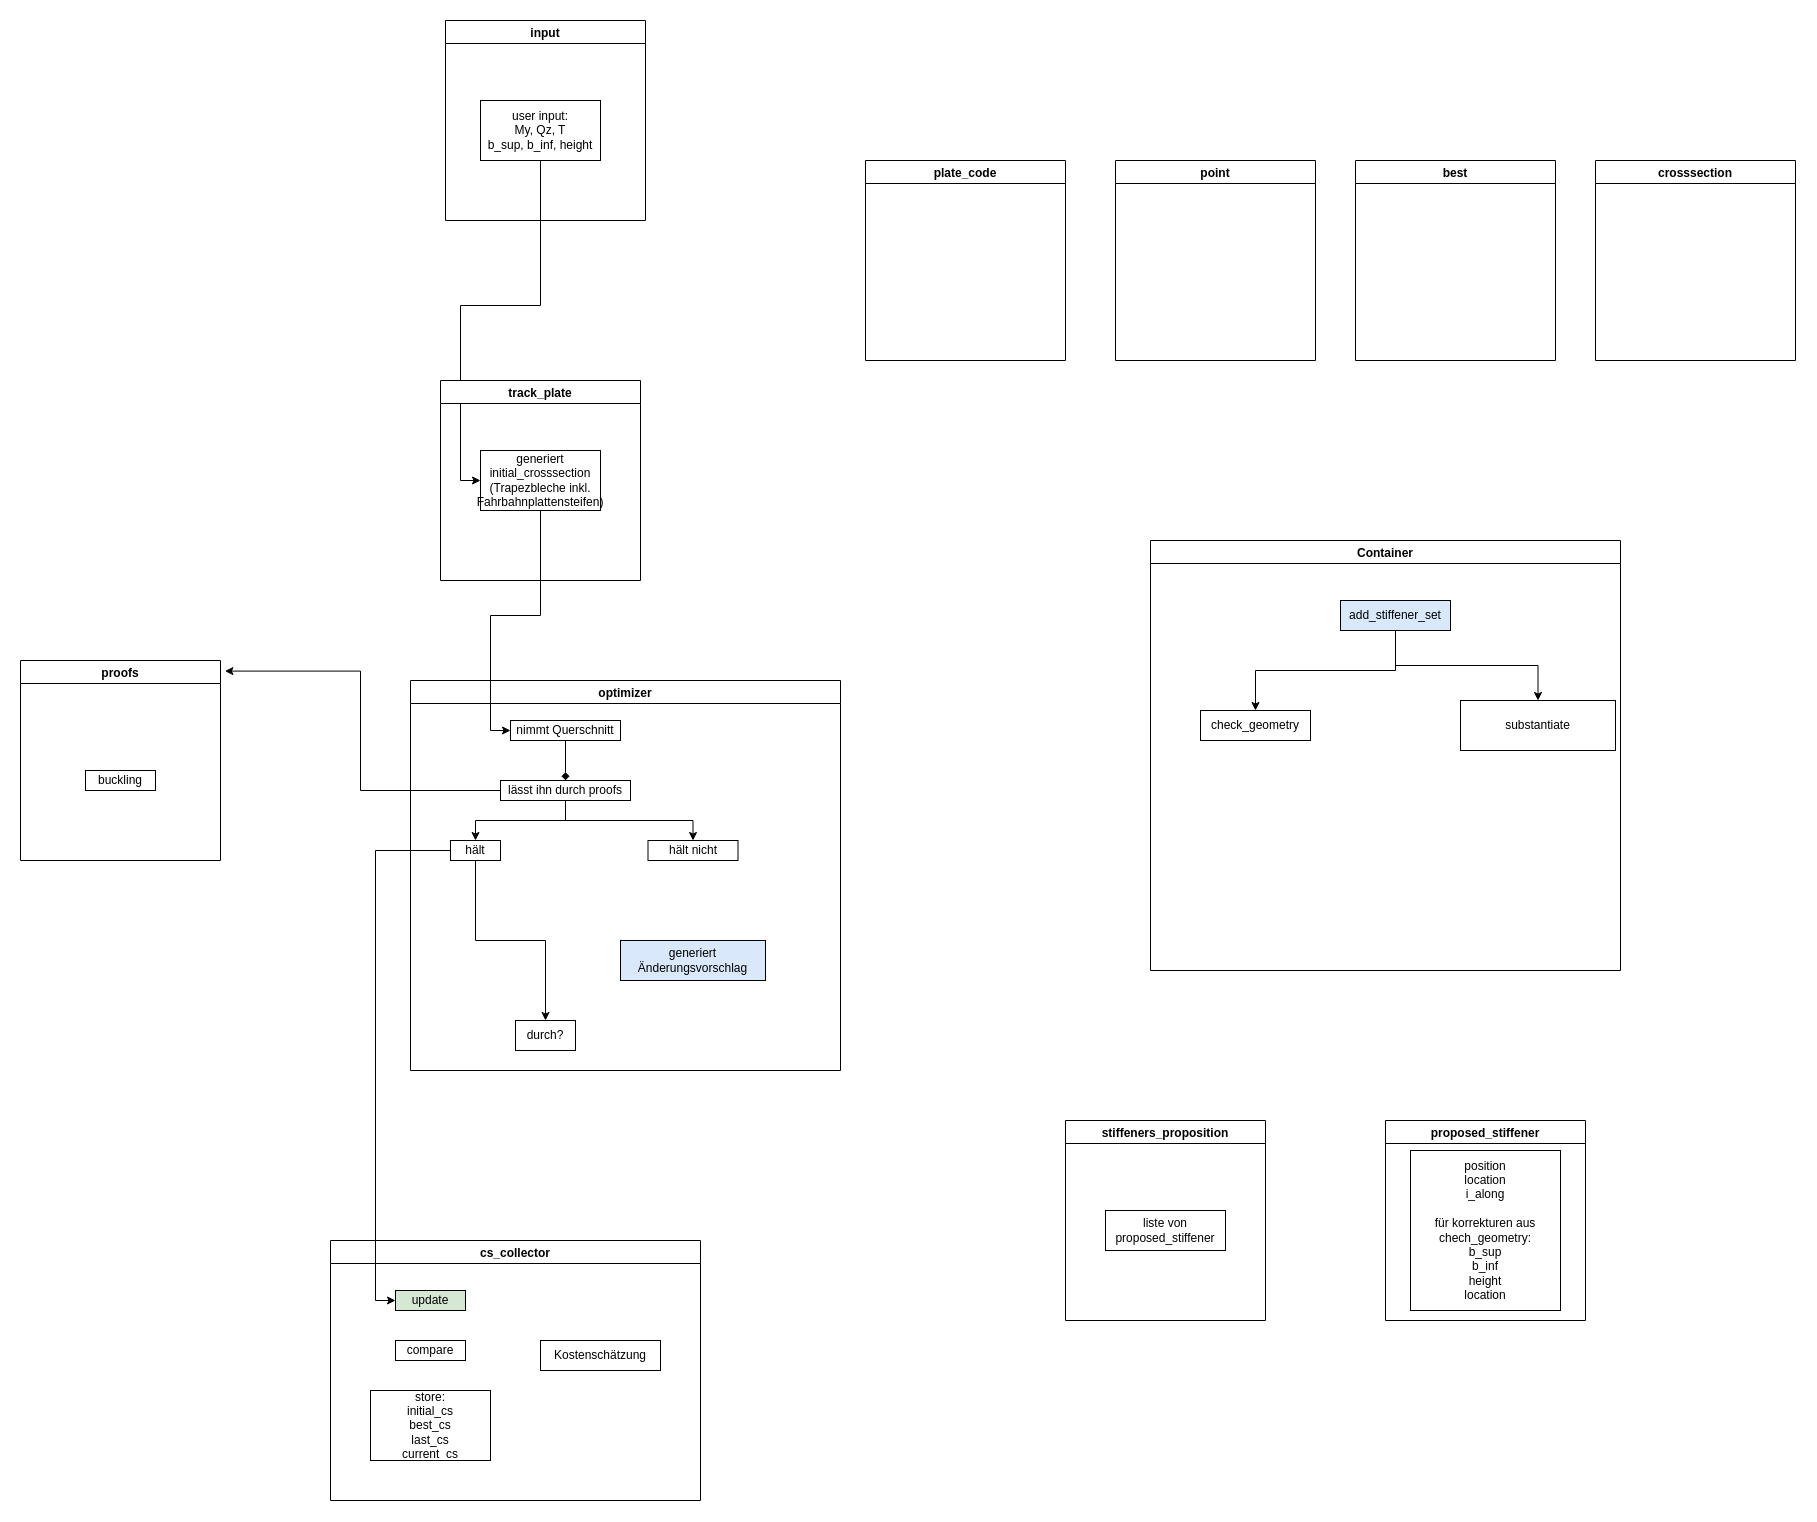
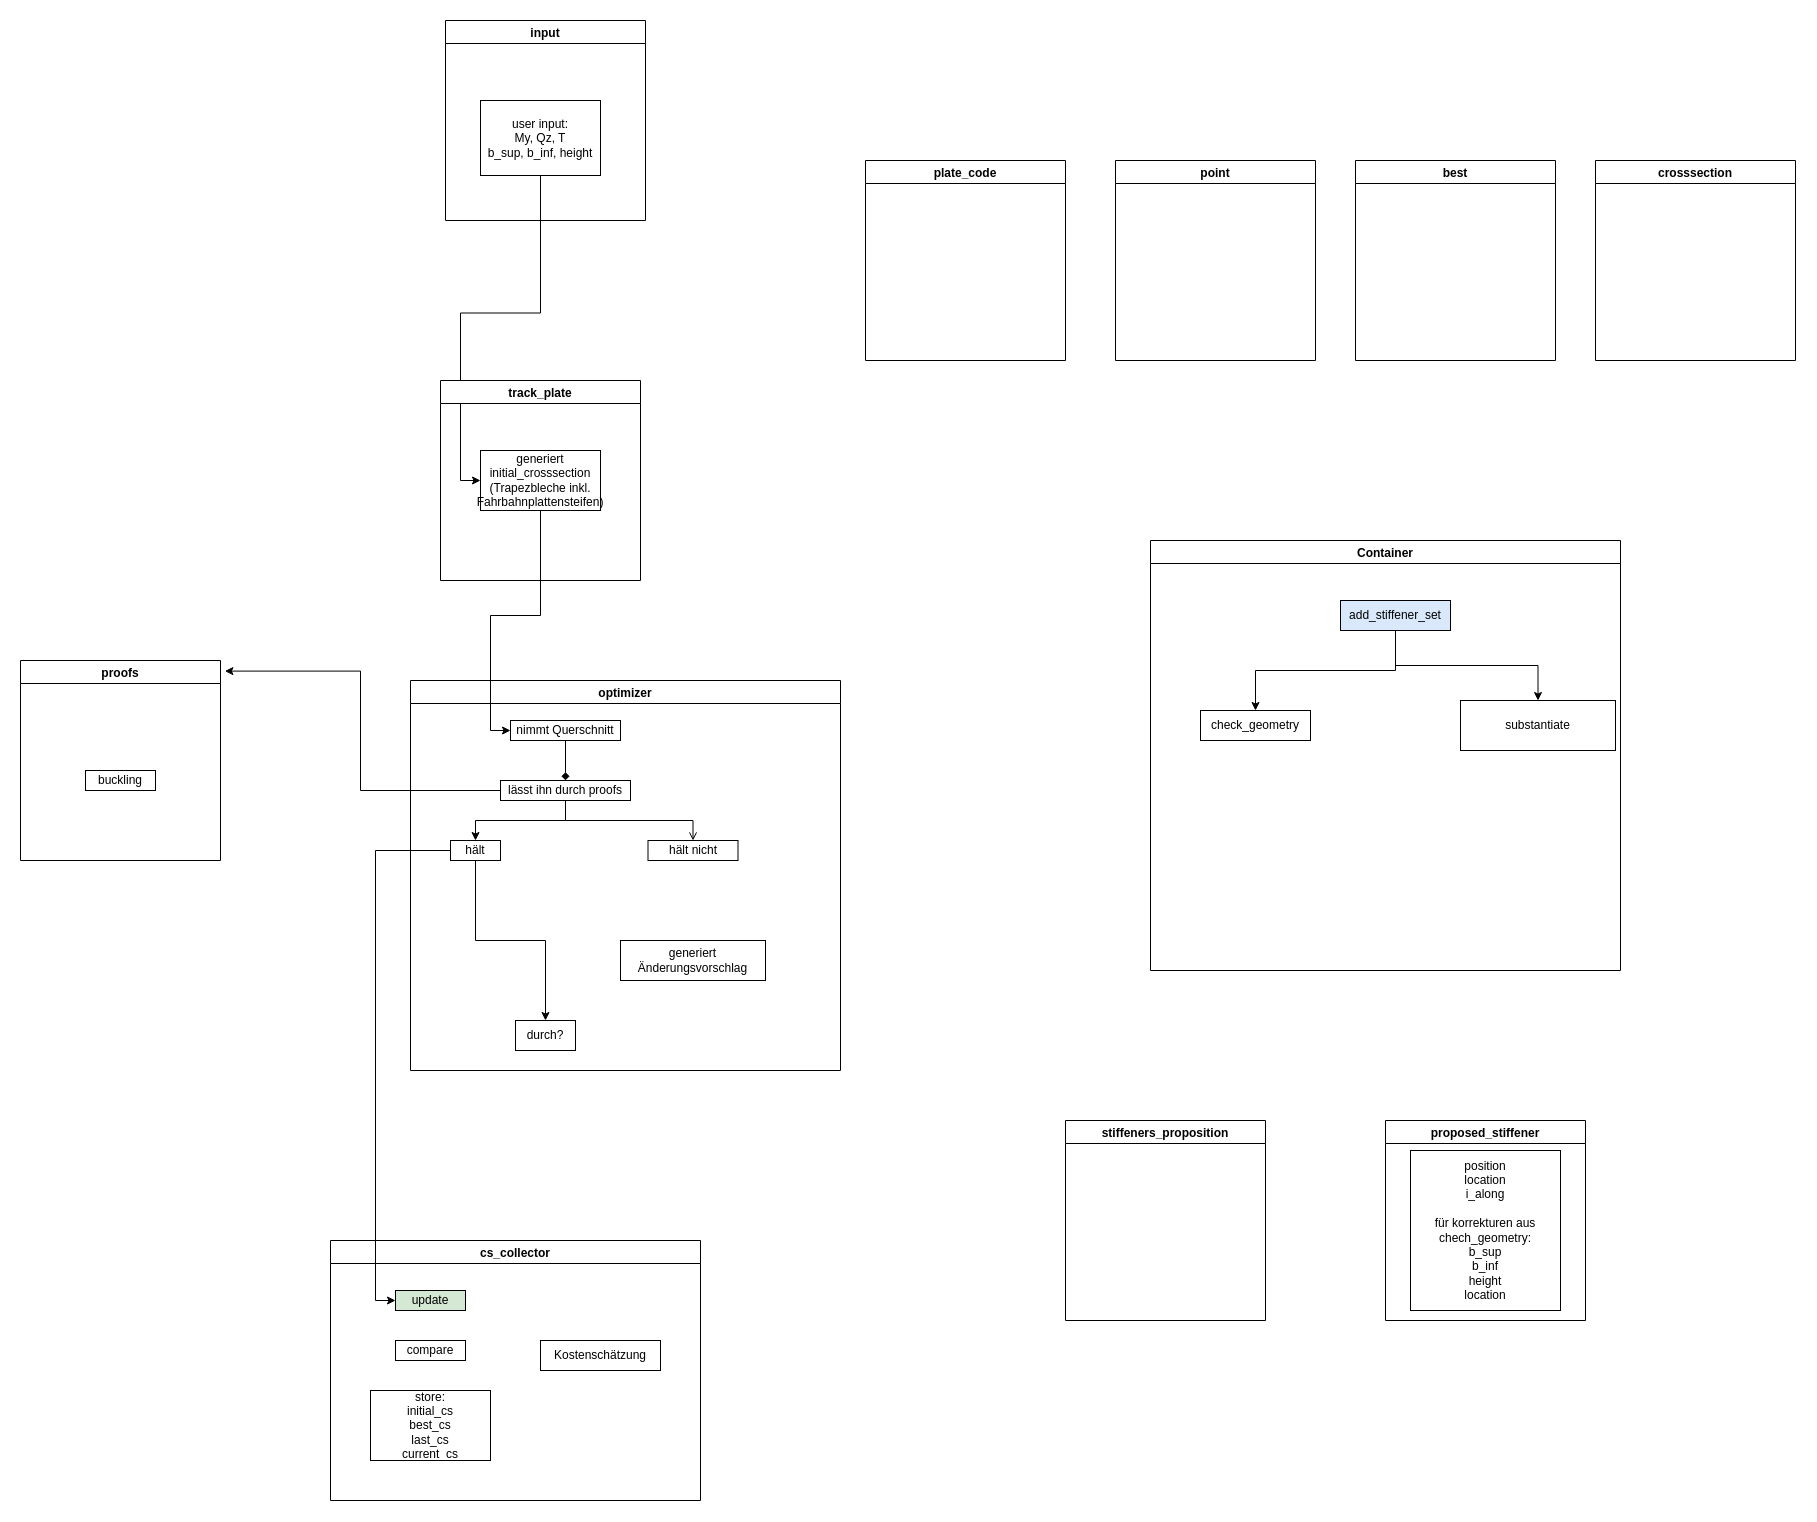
node "user input: My, Qz, T b_sup, b_inf, height": size 120x60 -> 120x75
edge "lässt ihn durch proofs" -> "hält nicht": arrowhead classic -> open
node "generiert Änderungsvorschlag": fillcolor #dae8fc -> #ffffff
node "liste von proposed_stiffener": removed
